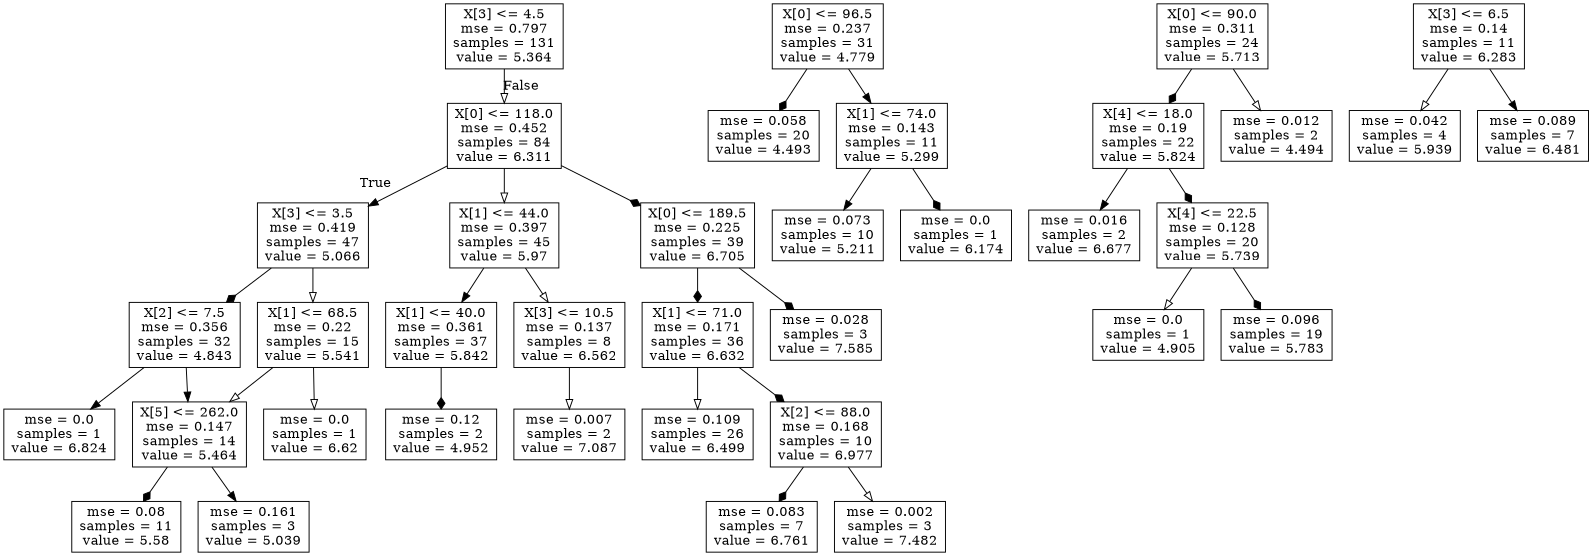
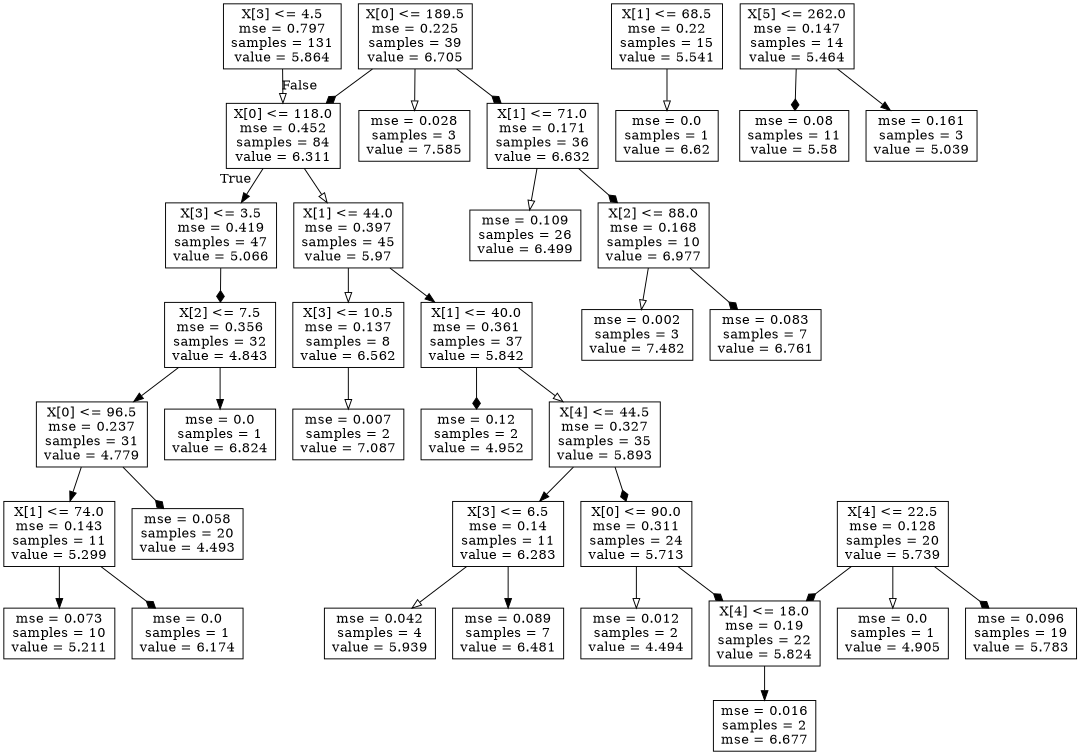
node "X[3] <= 4.5 mse = 0.797 samples = 131 value = 5.364": label "X[3] <= 4.5 mse = 0.797 samples = 131 value = 5.364" -> "X[3] <= 4.5 mse = 0.797 samples = 131 value = 5.864"
edge "X[4] <= 18.0 mse = 0.19 samples = 22 value = 5.824" -> "X[4] <= 22.5 mse = 0.128 samples = 20 value = 5.739": reversed
edge "X[0] <= 118.0 mse = 0.452 samples = 84 value = 6.311" -> "X[0] <= 189.5 mse = 0.225 samples = 39 value = 6.705": reversed
node "mse = 0.016 samples = 2 value = 6.677": label "mse = 0.016 samples = 2 value = 6.677" -> "mse = 0.016 samples = 2 mse = 6.677"
edge "X[3] <= 3.5 mse = 0.419 samples = 47 value = 5.066" -> "X[1] <= 68.5 mse = 0.22 samples = 15 value = 5.541": removed
edge "X[0] <= 189.5 mse = 0.225 samples = 39 value = 6.705" -> "mse = 0.028 samples = 3 value = 7.585": arrowhead diamond -> onormal
edge "X[2] <= 7.5 mse = 0.356 samples = 32 value = 4.843" -> "X[5] <= 262.0 mse = 0.147 samples = 14 value = 5.464": now "X[2] <= 7.5 mse = 0.356 samples = 32 value = 4.843" -> "X[0] <= 96.5 mse = 0.237 samples = 31 value = 4.779"
edge "X[1] <= 68.5 mse = 0.22 samples = 15 value = 5.541" -> "X[5] <= 262.0 mse = 0.147 samples = 14 value = 5.464": removed
node "X[4] <= 44.5 mse = 0.327 samples = 35 value = 5.893": added
